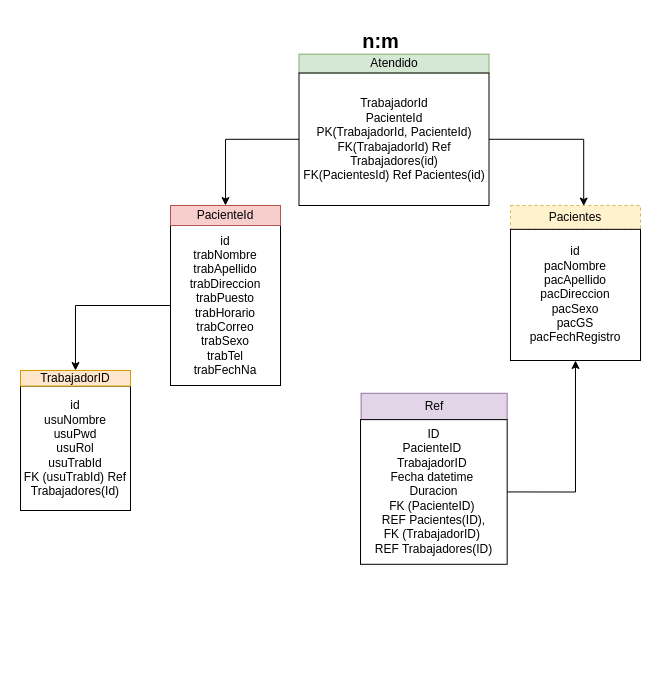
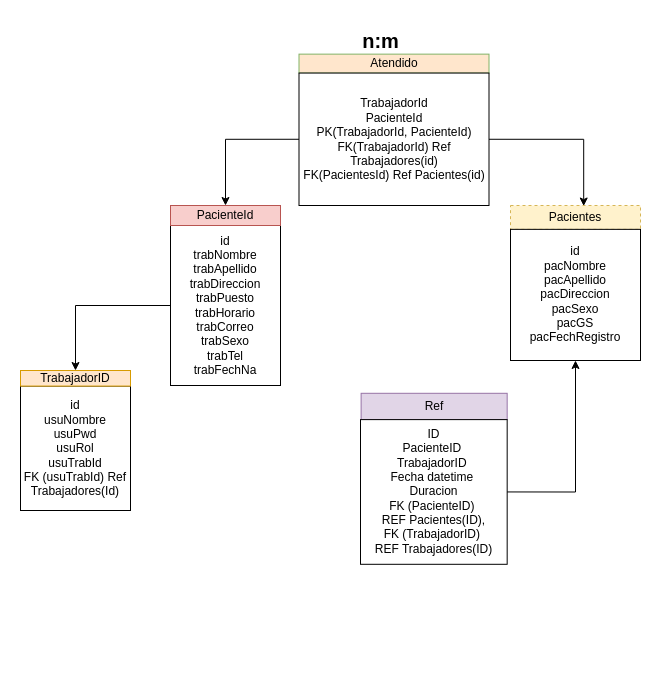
node "Atendido": fillcolor #d5e8d4 -> #ffe6cc
